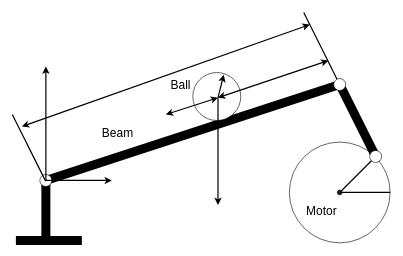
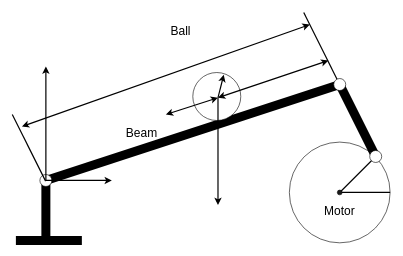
node "Ball": moved (181, 84) -> (181, 30)
node "Beam": moved (118, 132) -> (142, 132)
node "Motor": moved (322, 210) -> (340, 210)
